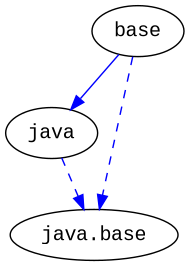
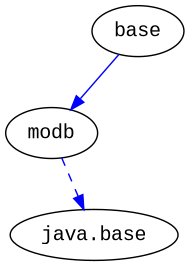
edge "base" -> "java.base": removed
node "java": label "java" -> "modb"
